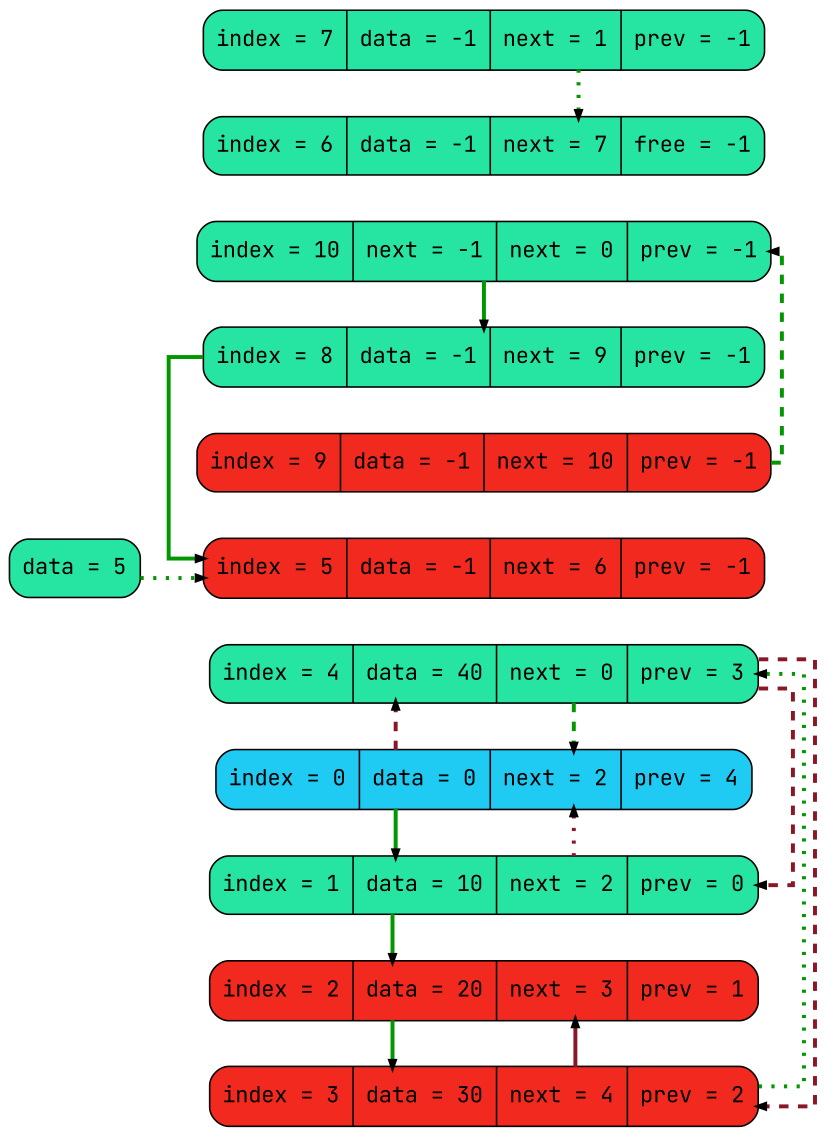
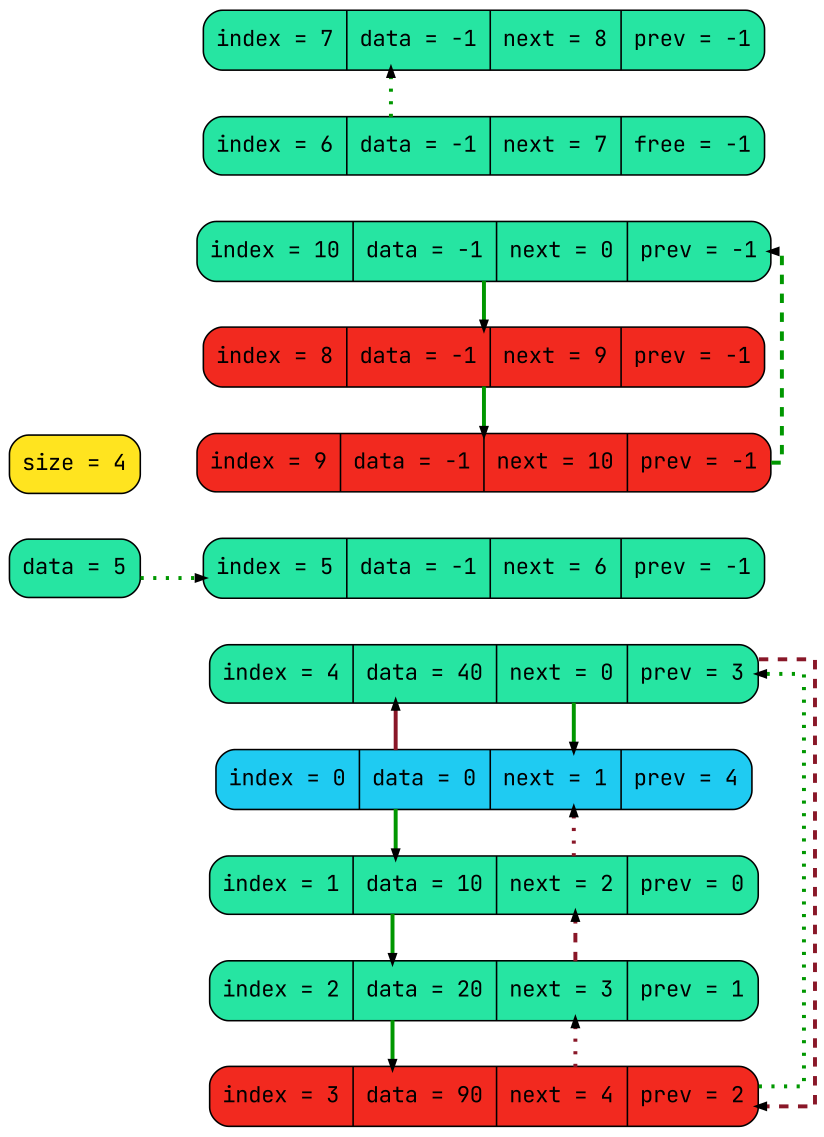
node "index = 7": text "next = 1" -> "next = 8"
edge "index = 7" -> "index = 6": reversed
node "index = 10": text "next = -1" -> "data = -1"
node "index = 8": fillcolor #26e5a2 -> #f2291f
edge "index = 8" -> "index = 5": now "index = 8" -> "index = 9"
node "size = 4": added
node "index = 5": fillcolor #f2291f -> #26e5a2
edge "index = 4" -> "index = 0": style dashed -> bold
edge "index = 0" -> "index = 4": style dashed -> bold
node "index = 0": text "next = 2" -> "next = 1"
edge "index = 4" -> "index = 1": now "index = 2" -> "index = 1"
node "index = 2": fillcolor #f2291f -> #26e5a2
edge "index = 3" -> "index = 2": style bold -> dotted
node "index = 3": text "data = 30" -> "data = 90"
